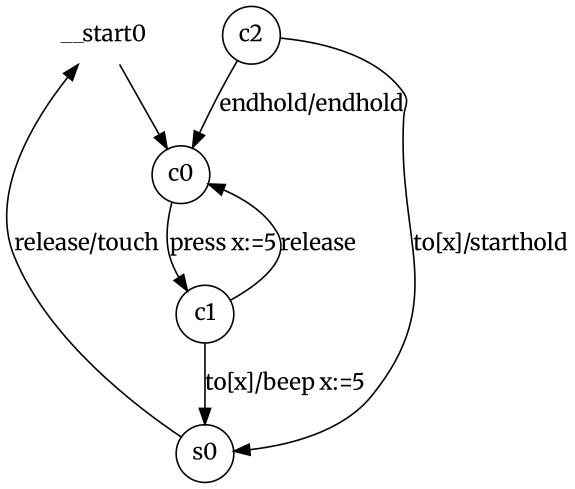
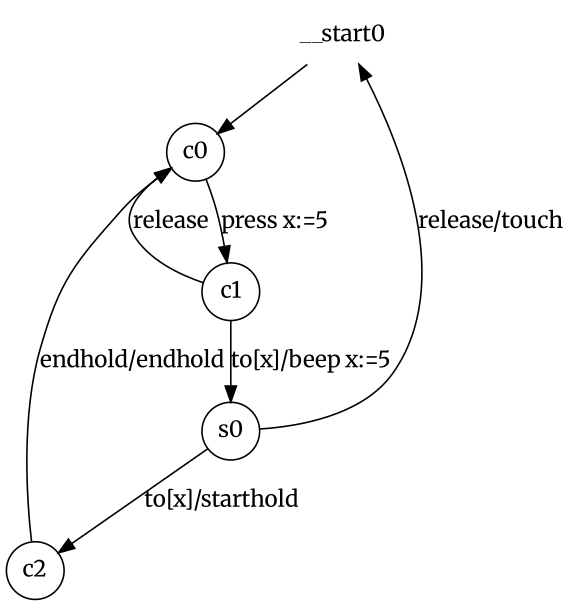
edge "c2" -> "s0": reversed
